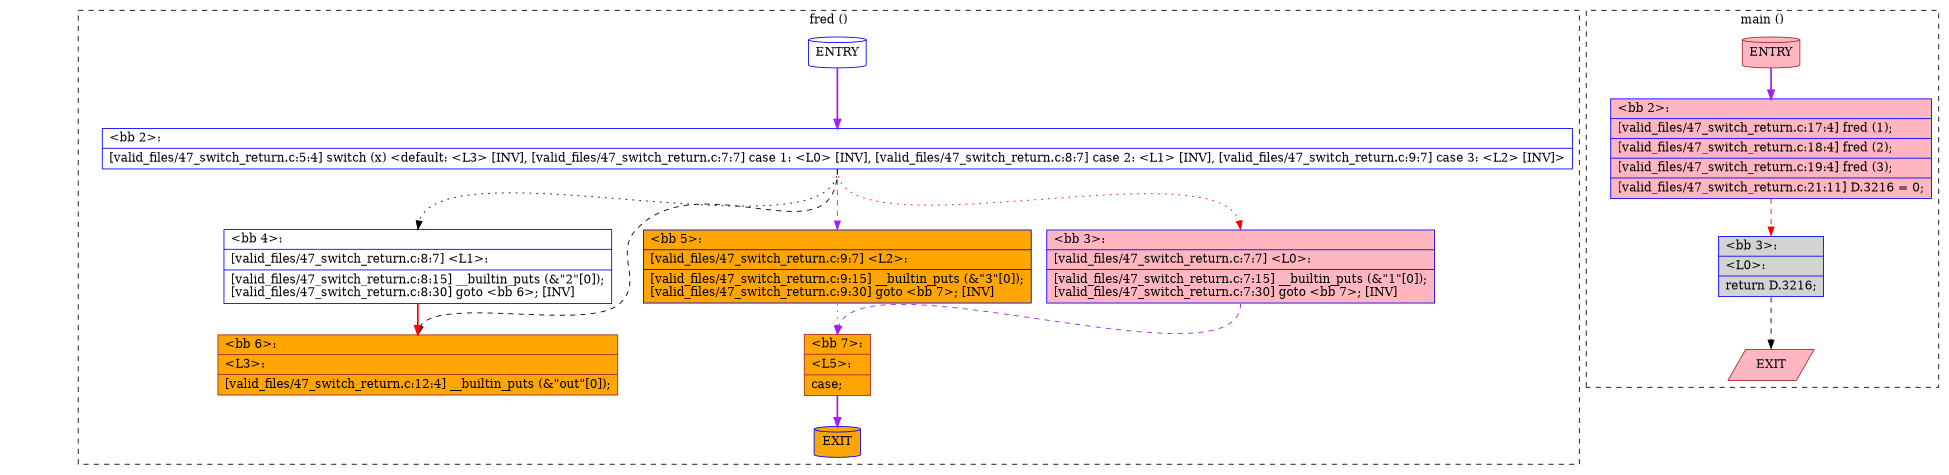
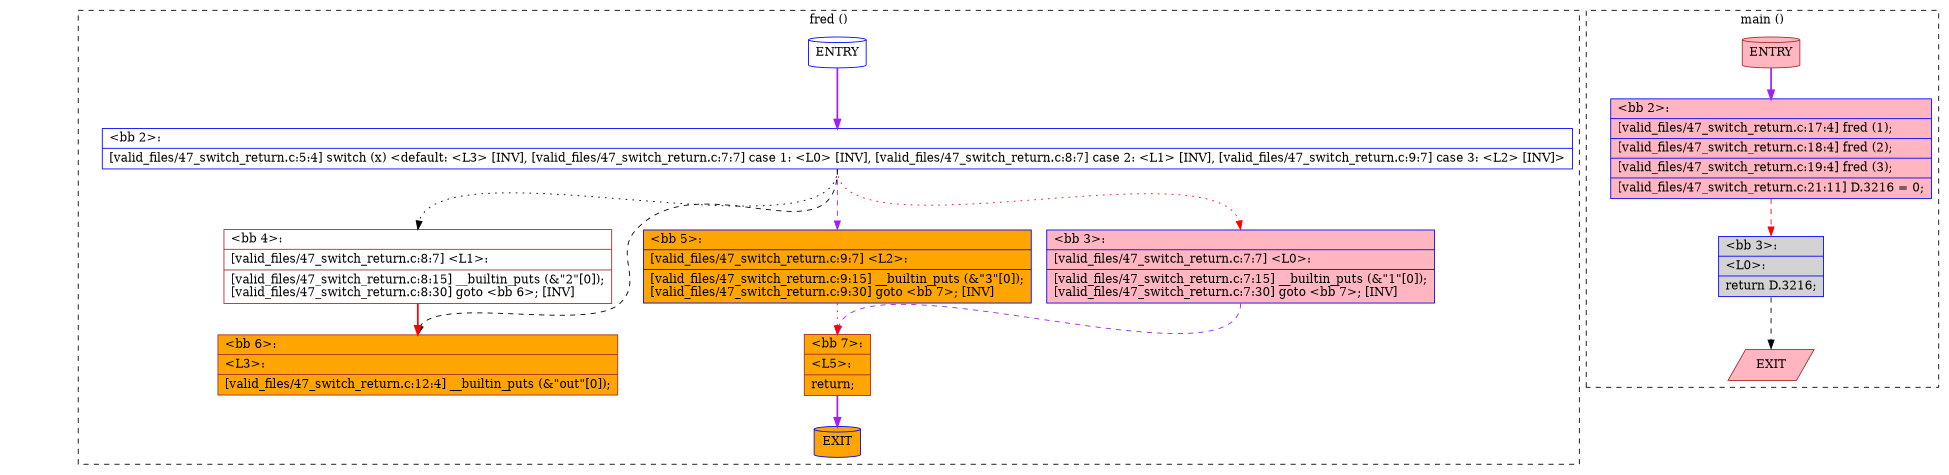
node "<bb 4>:": color blue -> brown
edge "<bb 5>:" -> "<bb 7>:": color purple -> red
node "<bb 7>:": text "case;" -> "return;"
